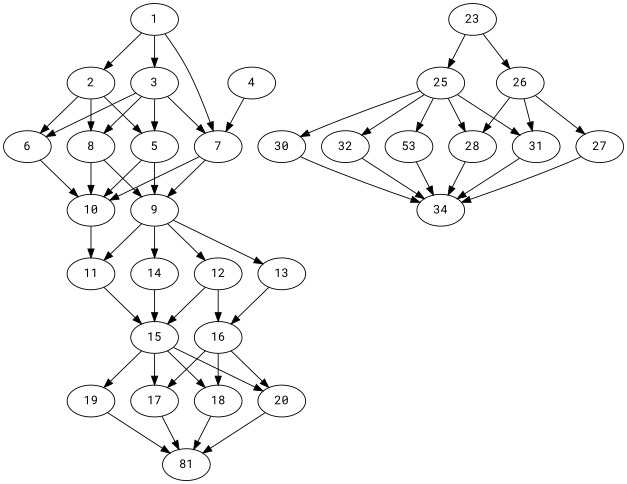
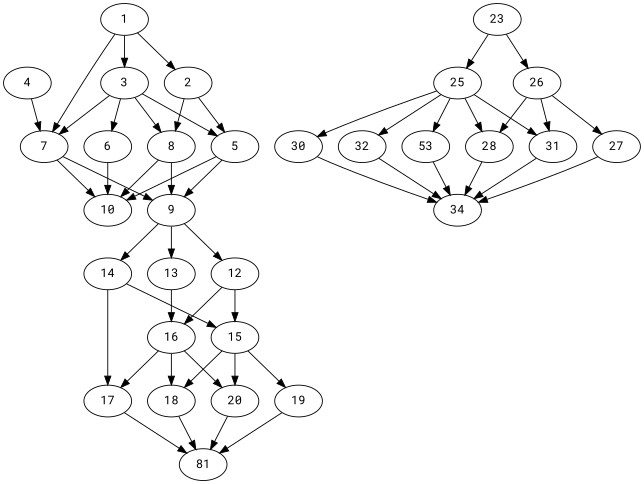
edge "2" -> "6": removed
node "11": removed
edge "15" -> "17": now "14" -> "17"
